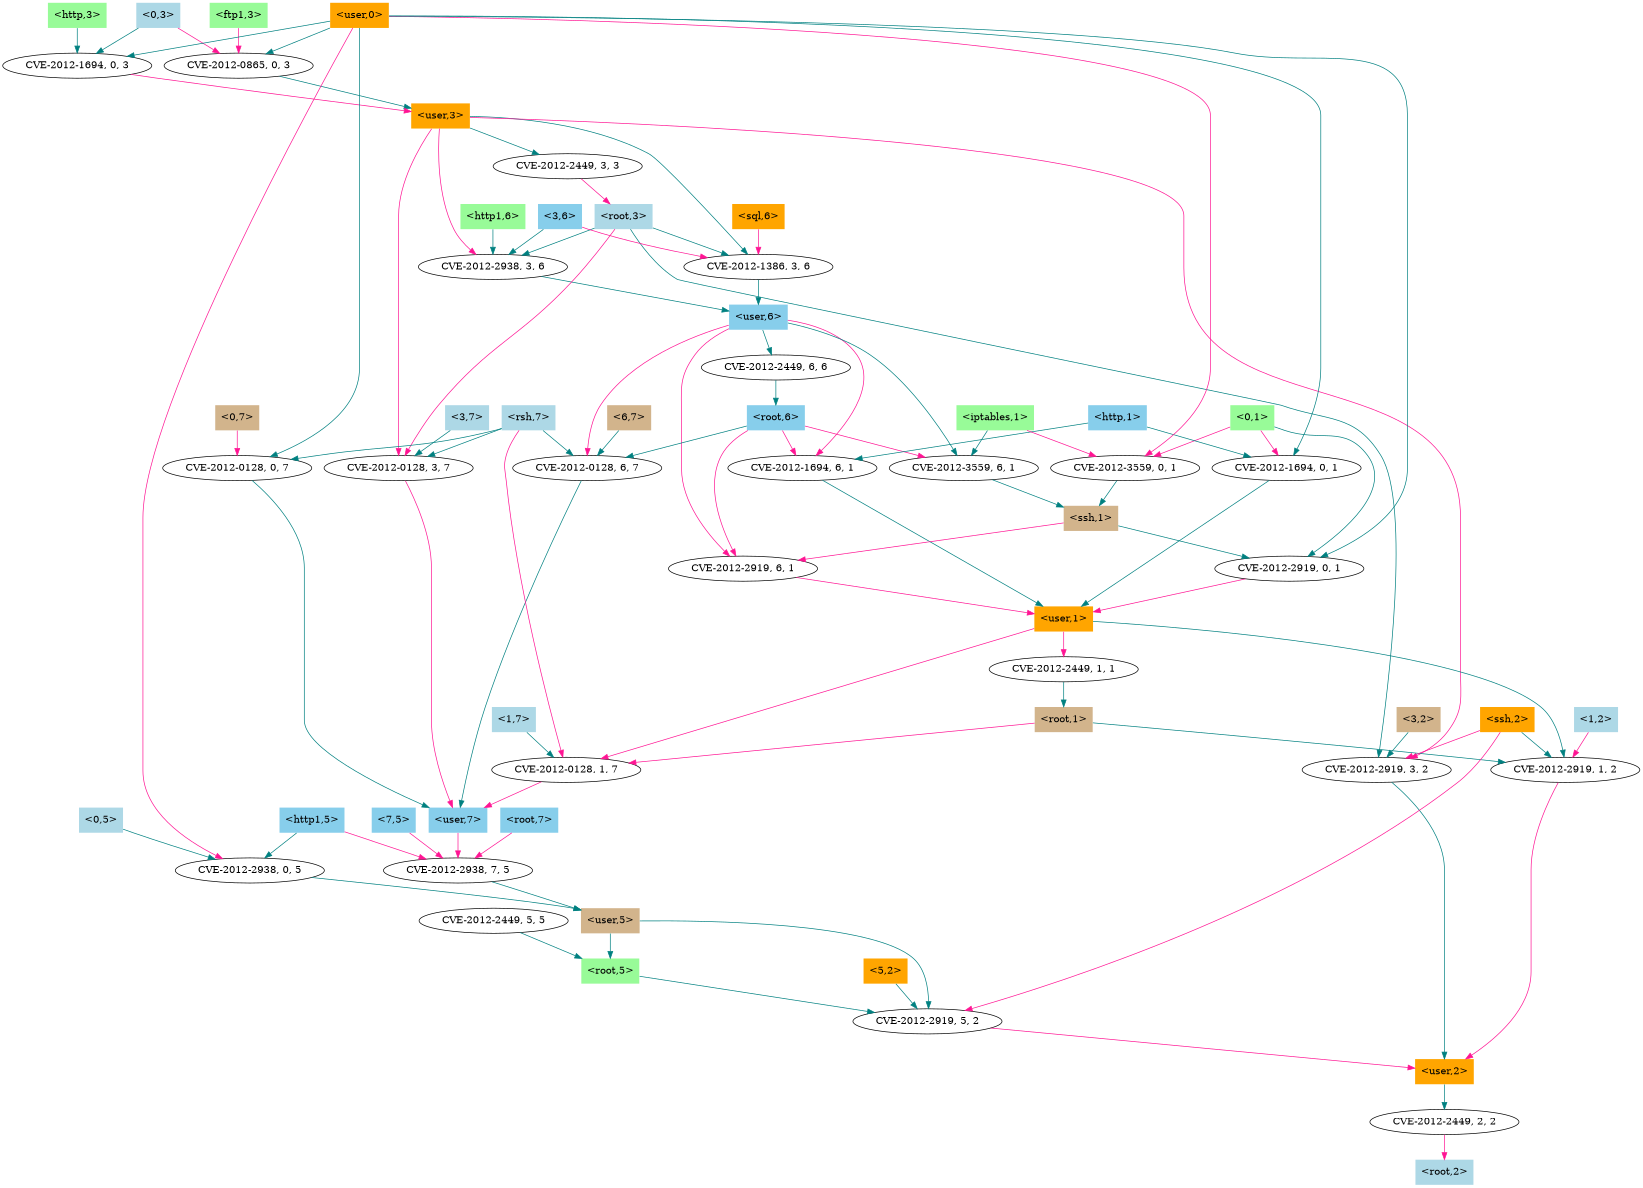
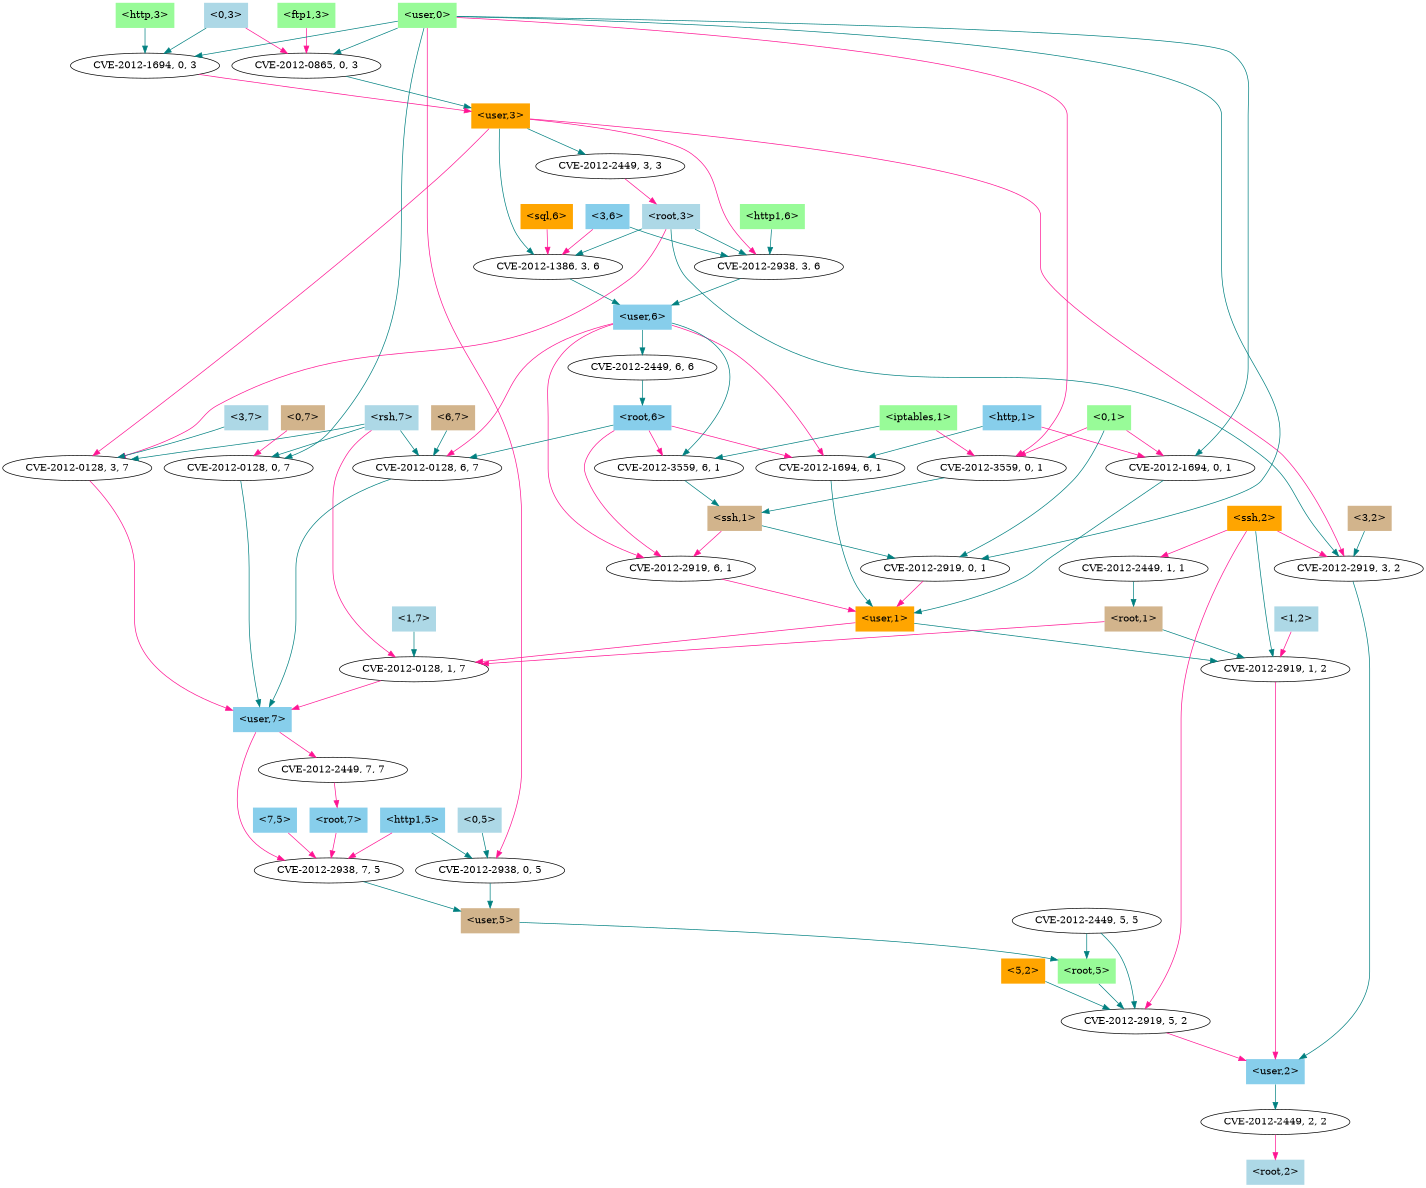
node "<user,0>": fillcolor orange -> palegreen
edge "<http,1>" -> "CVE-2012-1694, 0, 1": color teal -> deeppink
edge "<user,1>" -> "CVE-2012-2449, 1, 1": now "<ssh,2>" -> "CVE-2012-2449, 1, 1"
node "CVE-2012-2449, 7, 7": added
edge "<user,5>" -> "CVE-2012-2919, 5, 2": now "CVE-2012-2449, 5, 5" -> "CVE-2012-2919, 5, 2"
node "<user,2>": fillcolor orange -> skyblue
